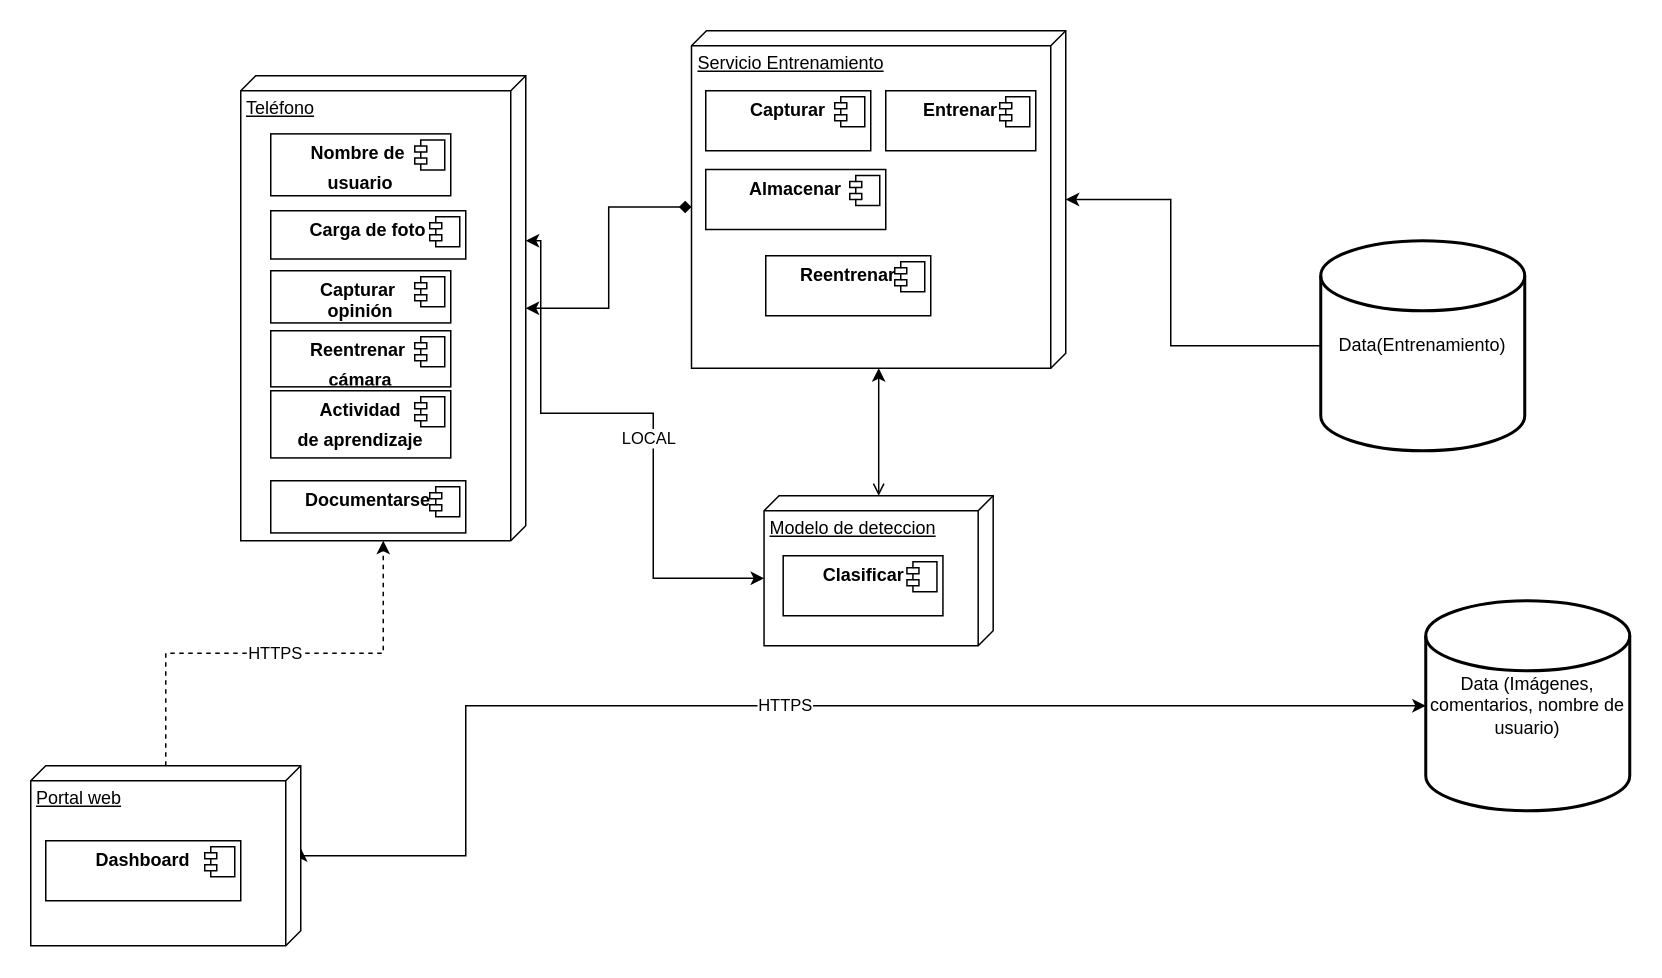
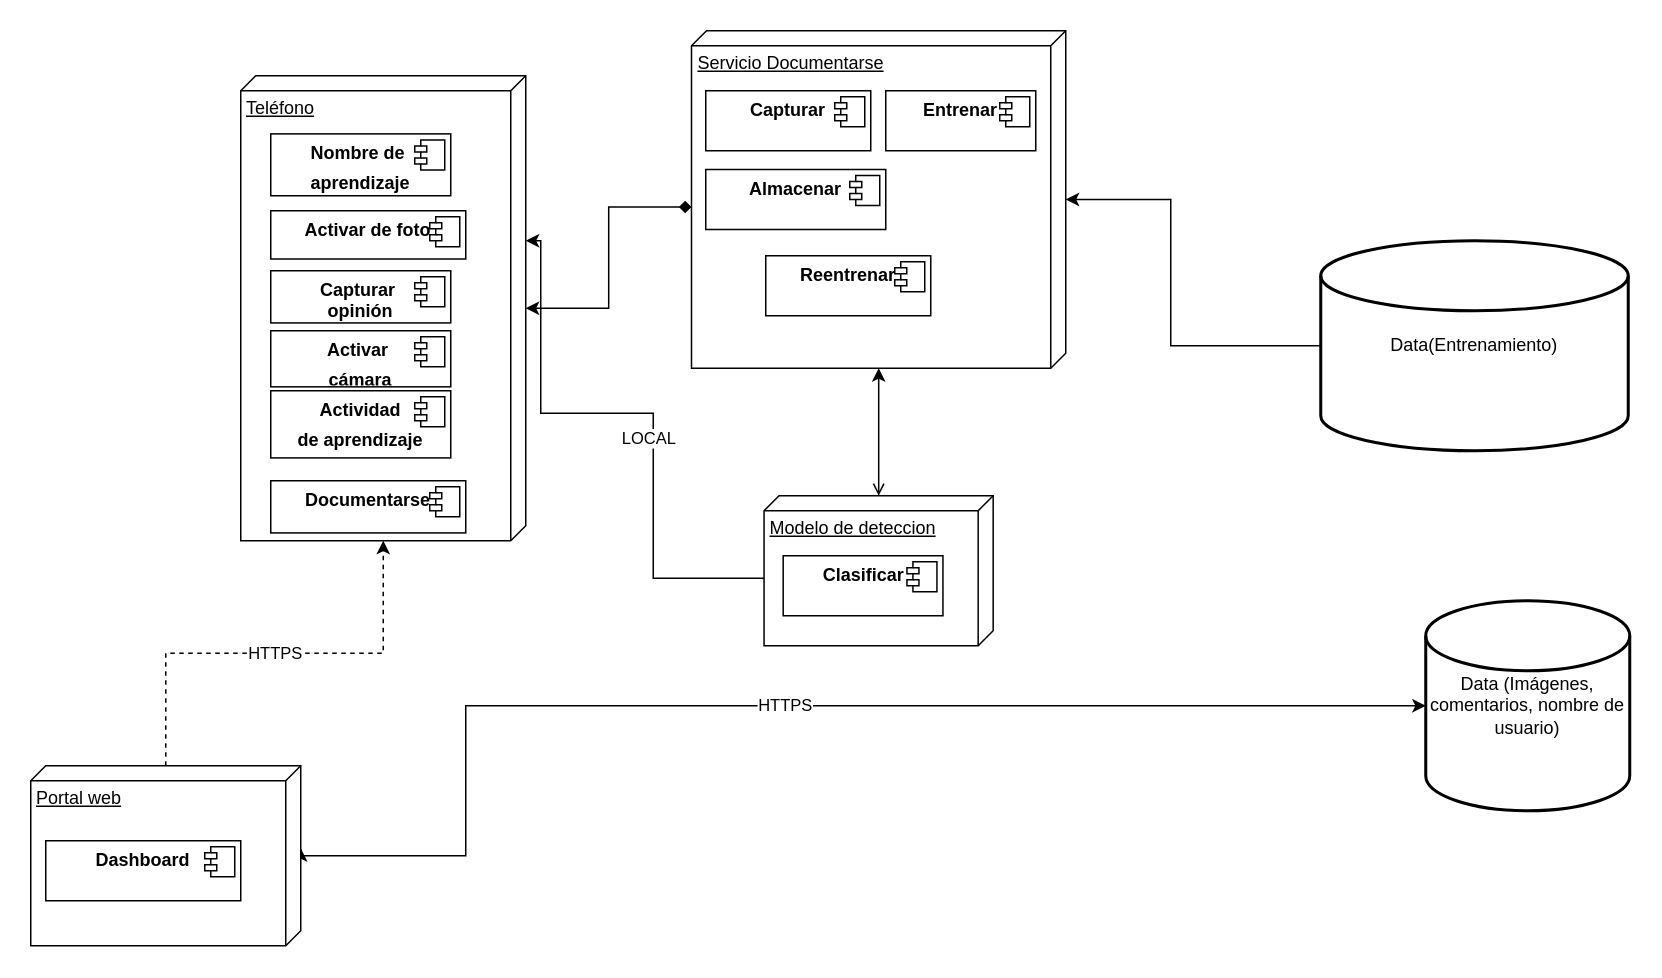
node "Servicio Entrenamiento": label "Servicio Entrenamiento" -> "Servicio Documentarse"
node "Nombre de usuario": label "Nombre de usuario" -> "Nombre de aprendizaje"
node "Carga de foto": label "Carga de foto" -> "Activar de foto"
node "Reentrenar cámara": label "Reentrenar cámara" -> "Activar cámara"
node "Data(Entrenamiento)": size 204x210 -> 308x210
edge "Teléfono" -- "Modelo de deteccion": arrowhead classic -> none
